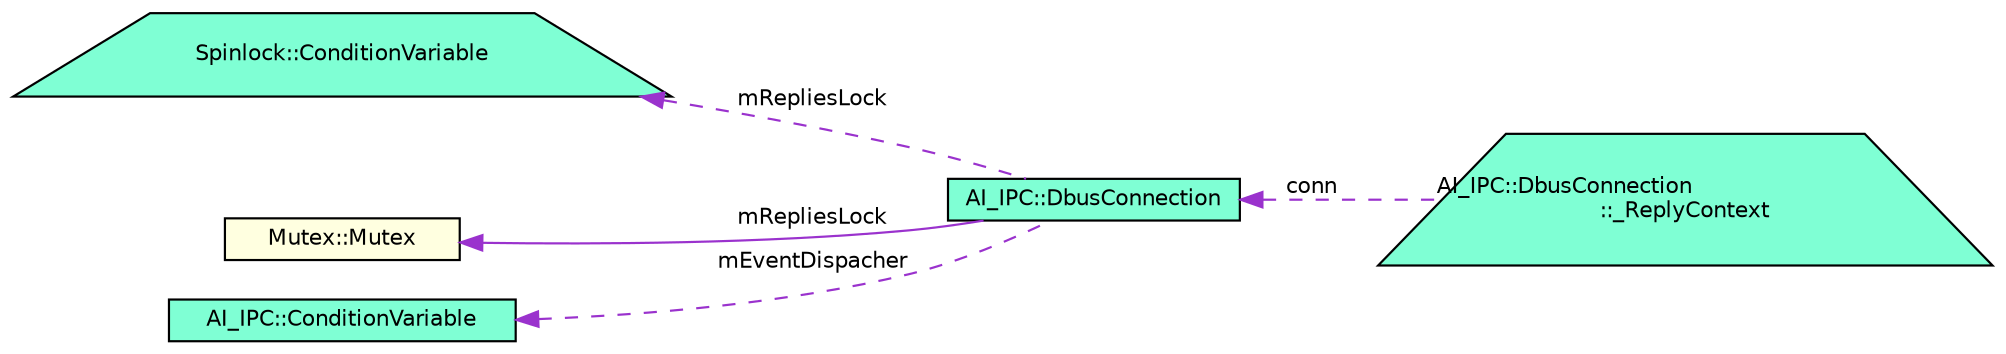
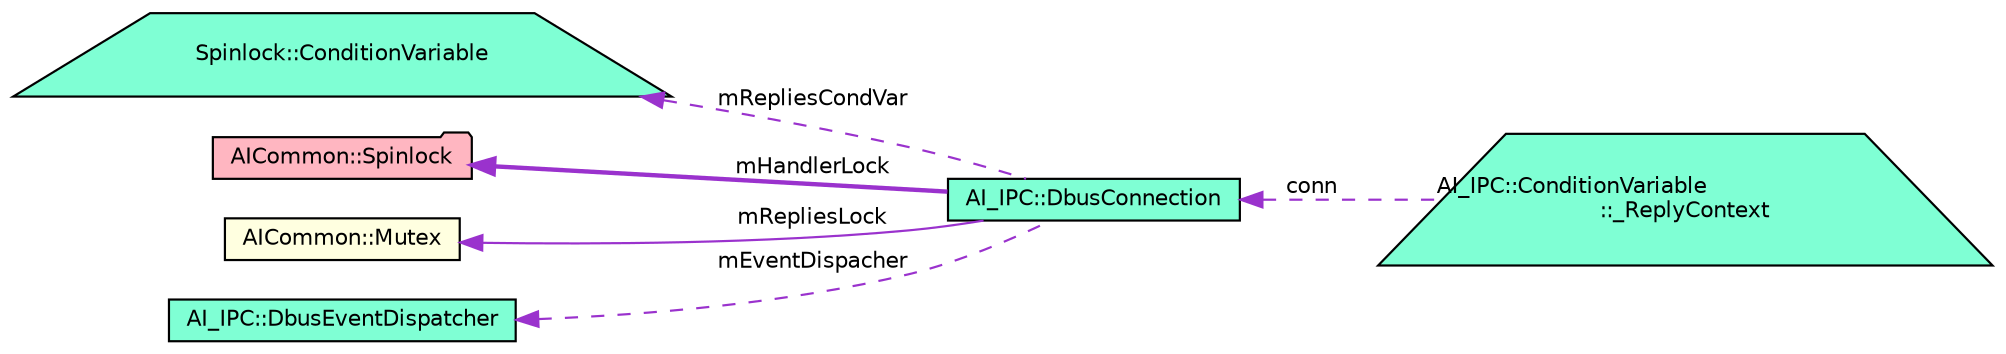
edge "AI_IPC::DbusConnection" -> "Spinlock::ConditionVariable": label " mRepliesLock" -> " mRepliesCondVar"
node "AICommon::Spinlock": added
node "AI_IPC::DbusConnection ::_ReplyContext": label "AI_IPC::DbusConnection ::_ReplyContext" -> "AI_IPC::ConditionVariable ::_ReplyContext"
node "Mutex::Mutex": label "Mutex::Mutex" -> "AICommon::Mutex"
node "AI_IPC::ConditionVariable": label "AI_IPC::ConditionVariable" -> "AI_IPC::DbusEventDispatcher"
